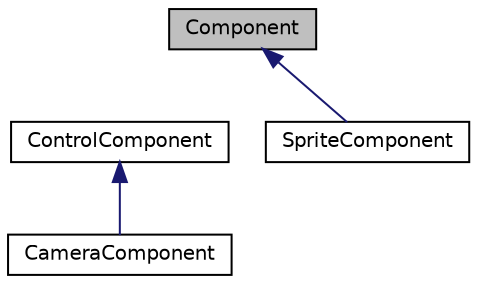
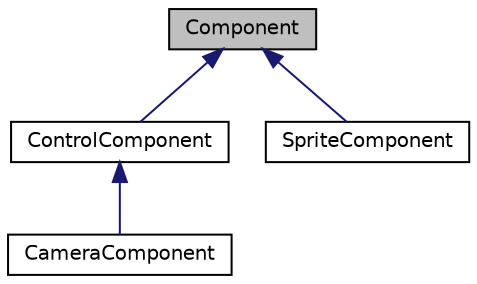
edge "ControlComponent" -> "Component": added
